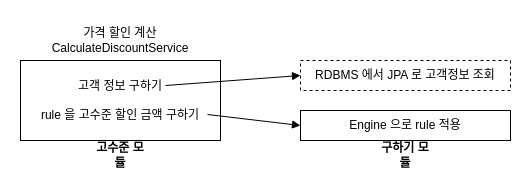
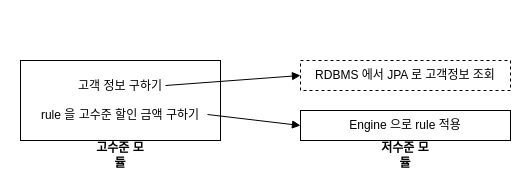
node "가격 할인 계산 CalculateDiscountService": removed
node "구하기 모듈": label "구하기 모듈" -> "저수준 모듈"
